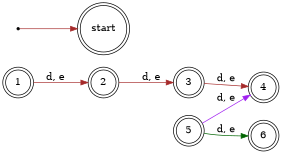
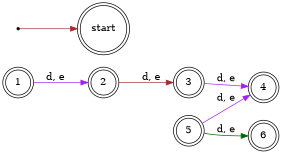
edge "1" -> "2": color brown -> purple
edge "3" -> "4": color brown -> purple
